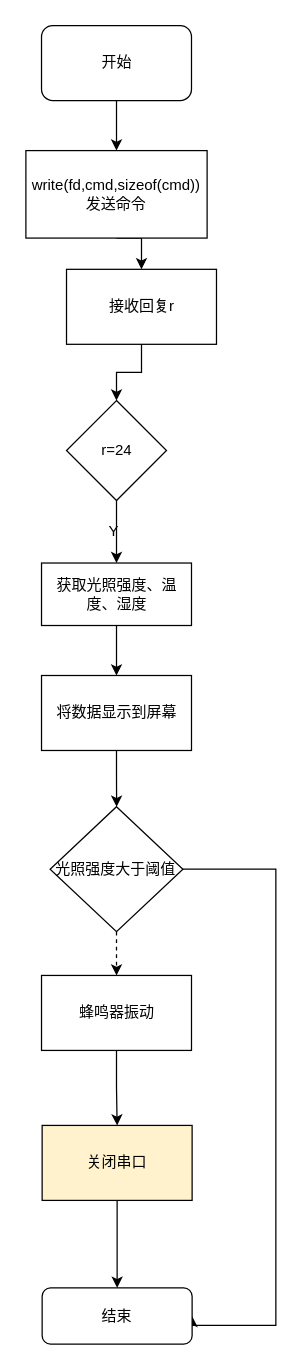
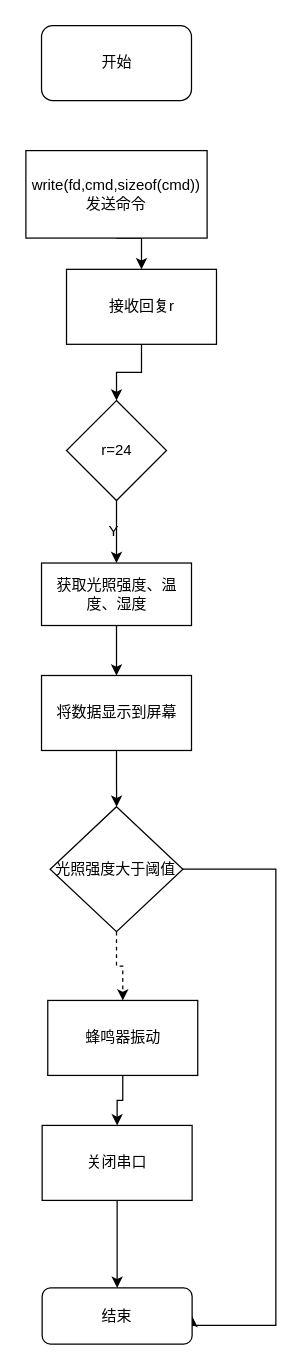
edge "开始" -> "write(fd,cmd,sizeof(cmd)) 发送命令": removed
node "蜂鸣器振动": moved (116, 1013) -> (123, 1038)
node "关闭串口": fillcolor #fff2cc -> #ffffff
